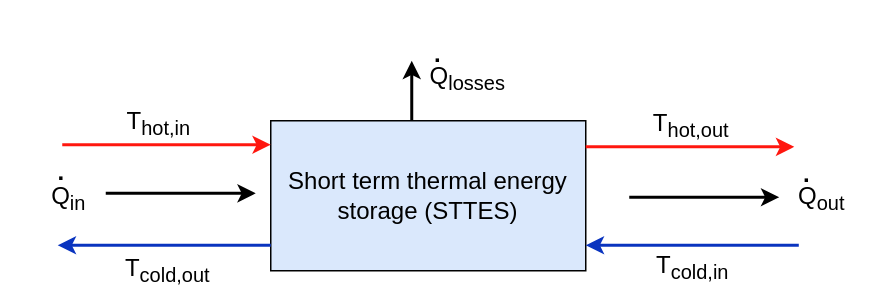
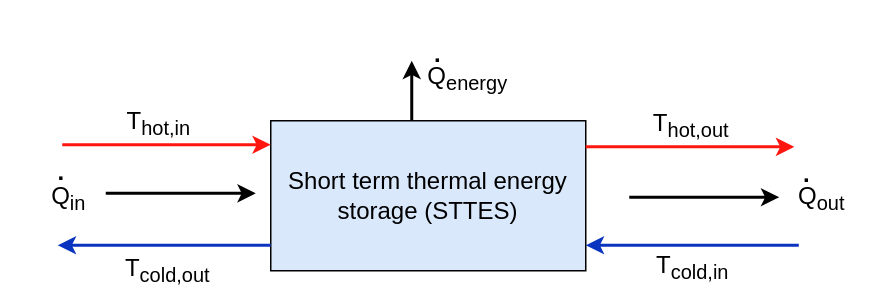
node "Qlosses": label "Qlosses" -> "Qenergy"
